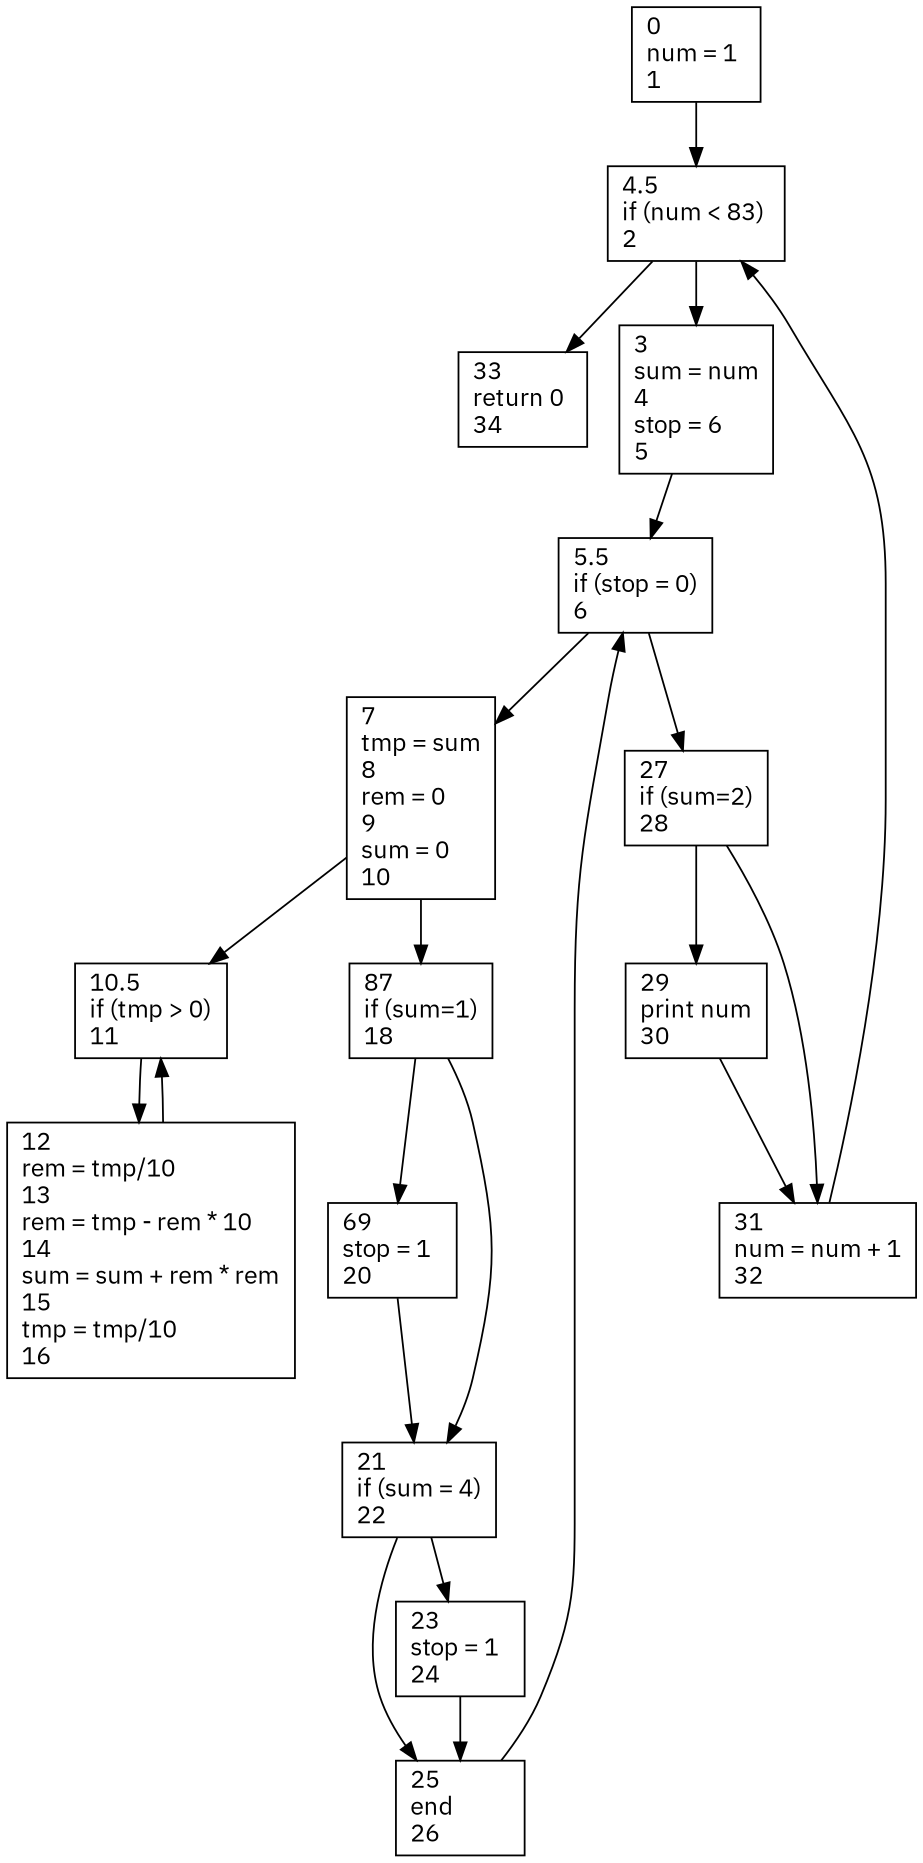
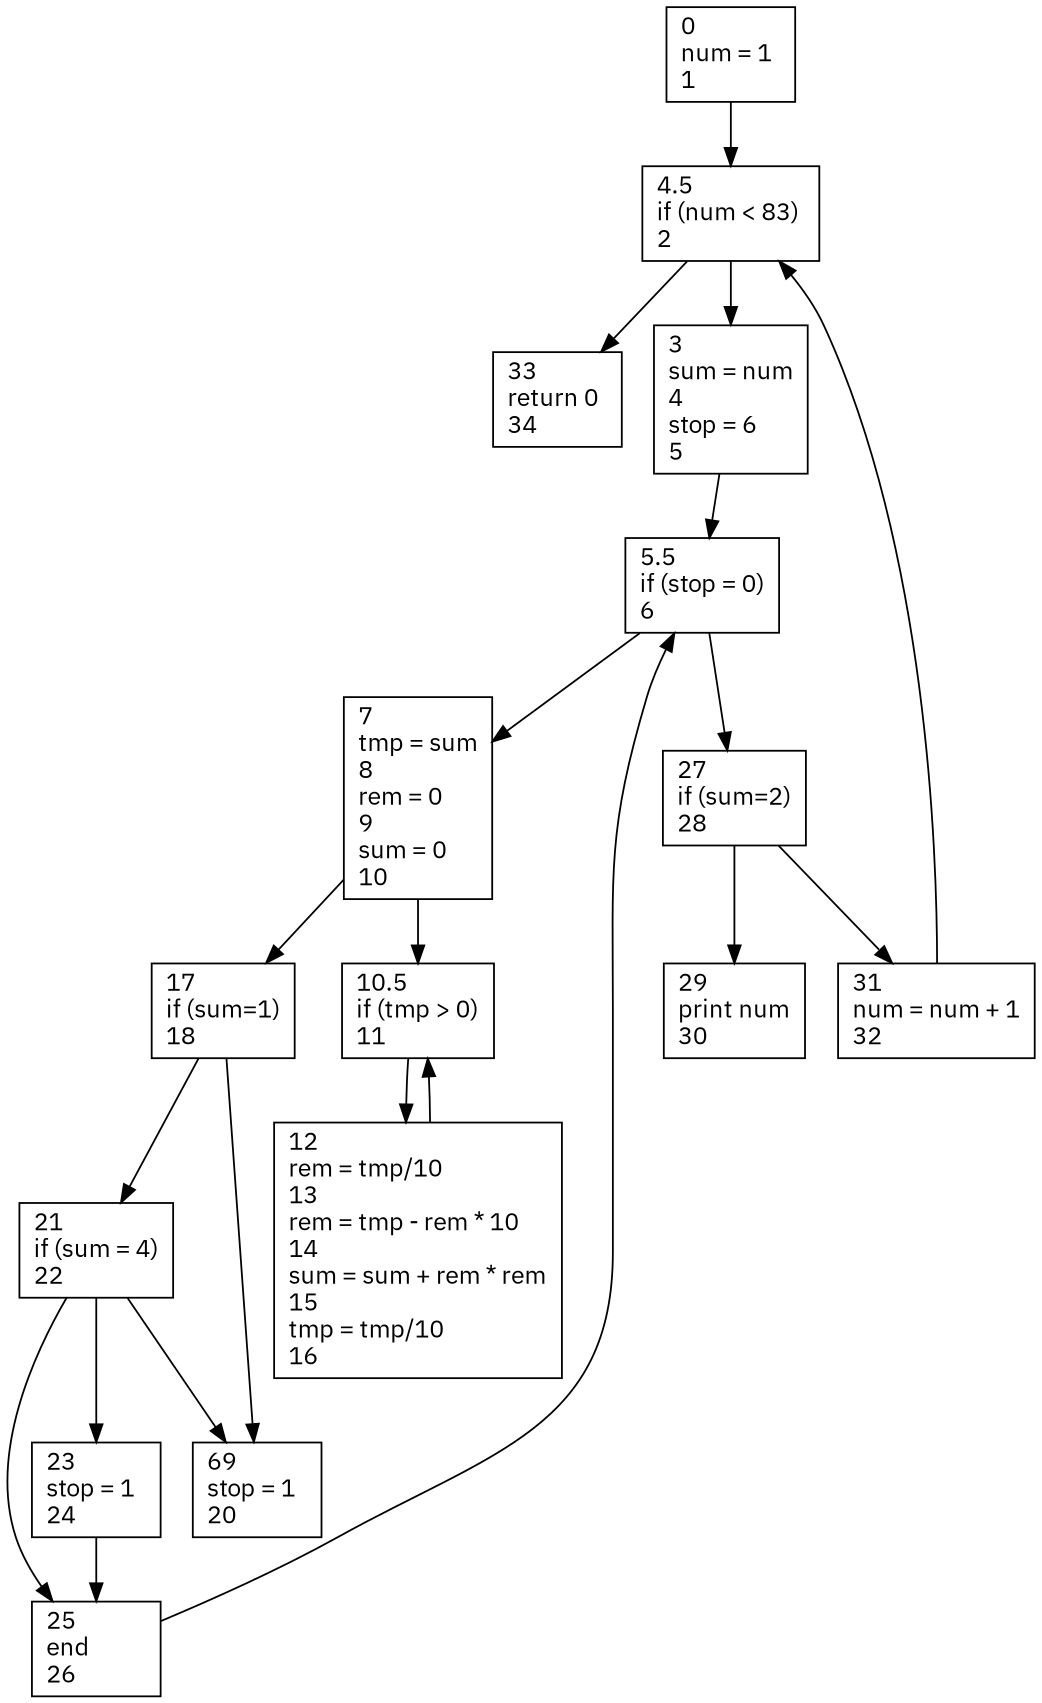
node "87 if (sum=1) 18": label "87 if (sum=1) 18" -> "17 if (sum=1) 18"
edge "29 print num 30" -> "31 num = num + 1 32": removed
edge "69 stop = 1 20" -> "21 if (sum = 4) 22": reversed
